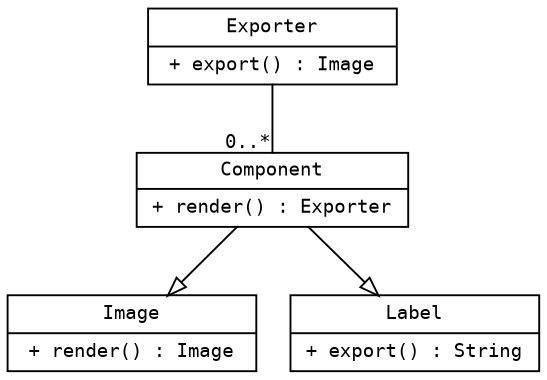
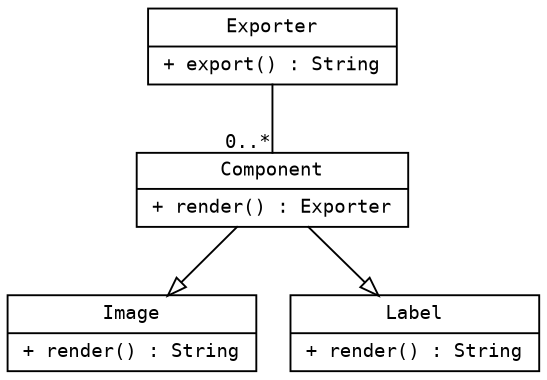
node "Exporter": text "+ export() : Image" -> "+ export() : String"
node "Image": text "+ render() : Image" -> "+ render() : String"
node "Label": text "+ export() : String" -> "+ render() : String"
